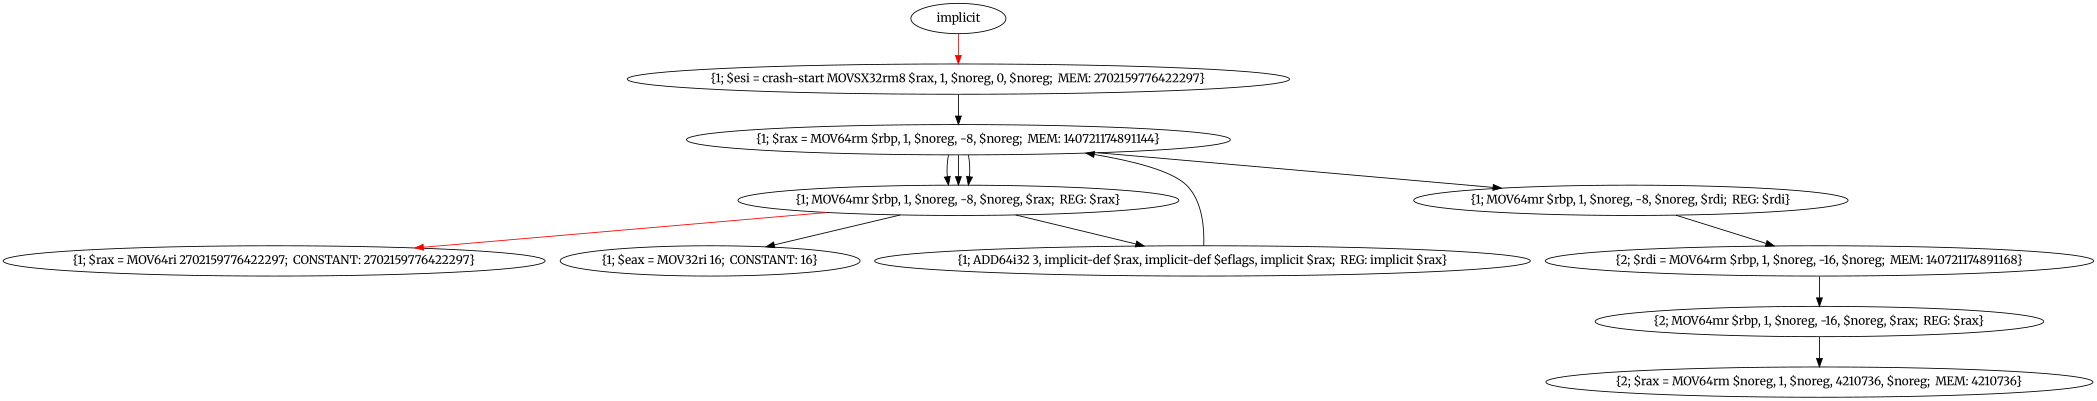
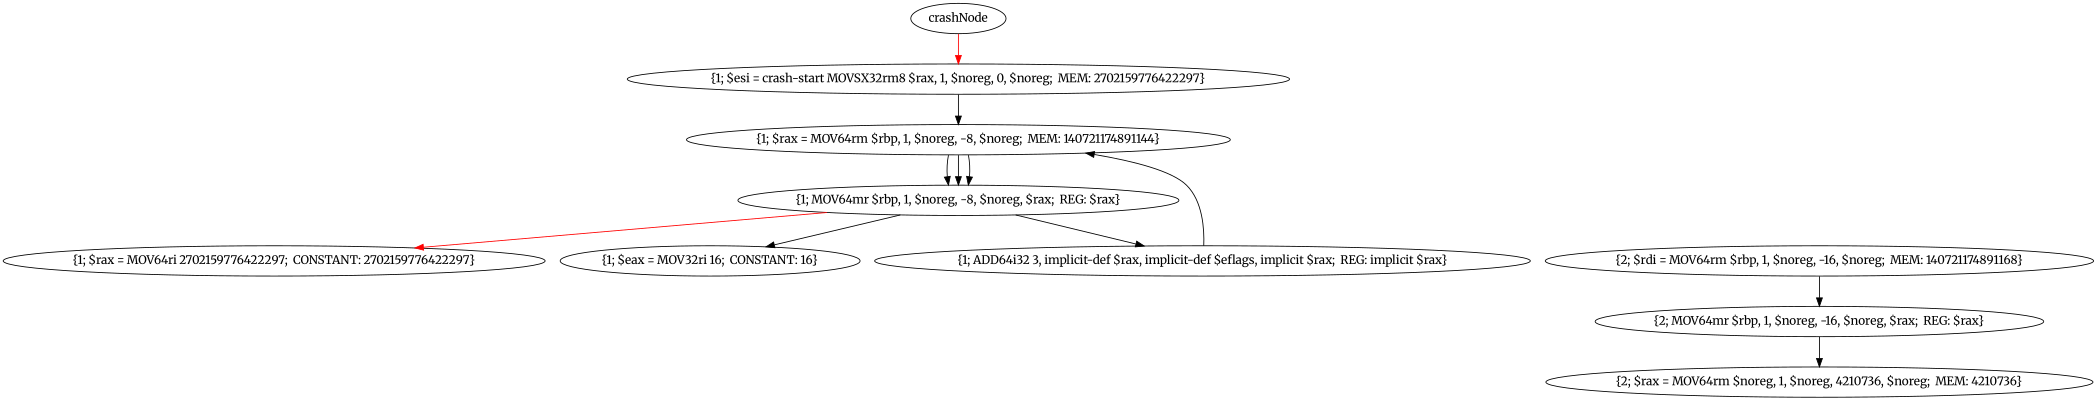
node "implicit": label "implicit" -> "crashNode"
node "{1; MOV64mr $rbp, 1, $noreg, -8, $noreg, $rdi;  REG: $rdi}": removed
